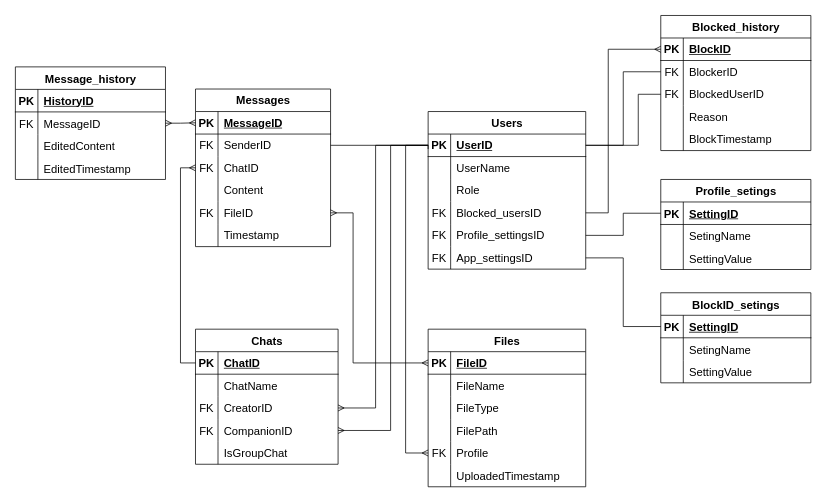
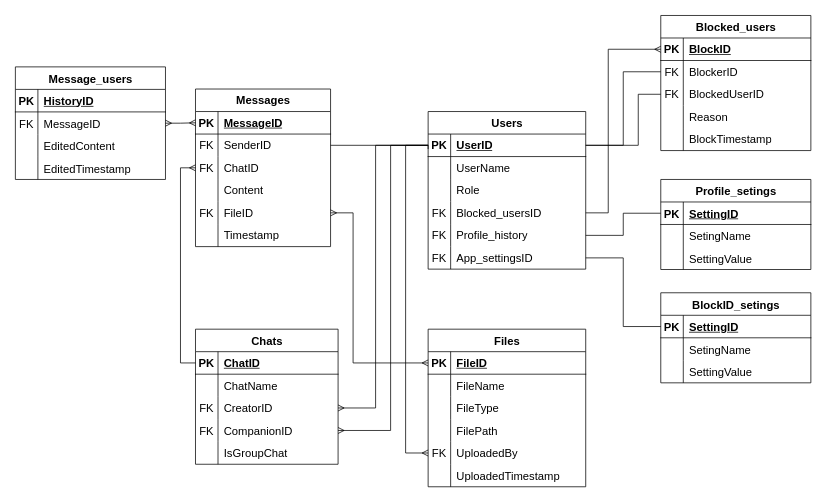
node "Blocked_history": label "Blocked_history" -> "Blocked_users"
node "Message_history": label "Message_history" -> "Message_users"
node "Profile_settingsID": label "Profile_settingsID" -> "Profile_history"
node "Profile": label "Profile" -> "UploadedBy"
